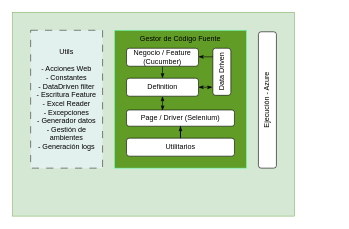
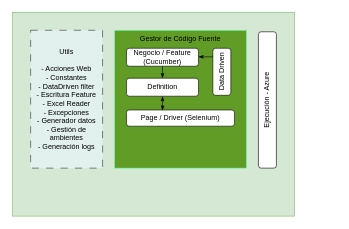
edge "Data Driven" -- "Definition": removed
edge "Utilitarios" -> "Page / Driver (Selenium)": removed
node "Utilitarios": removed
